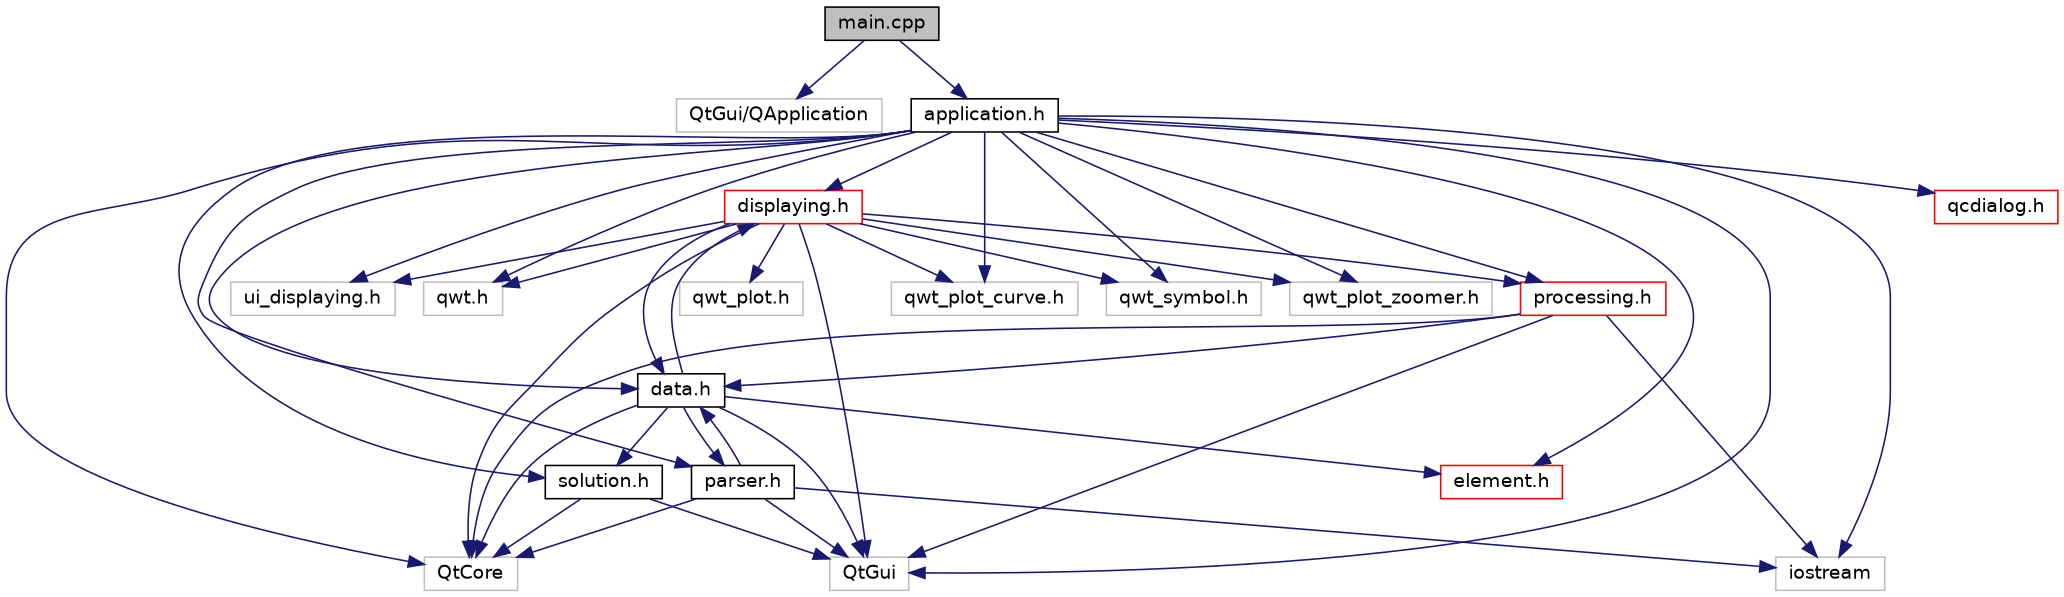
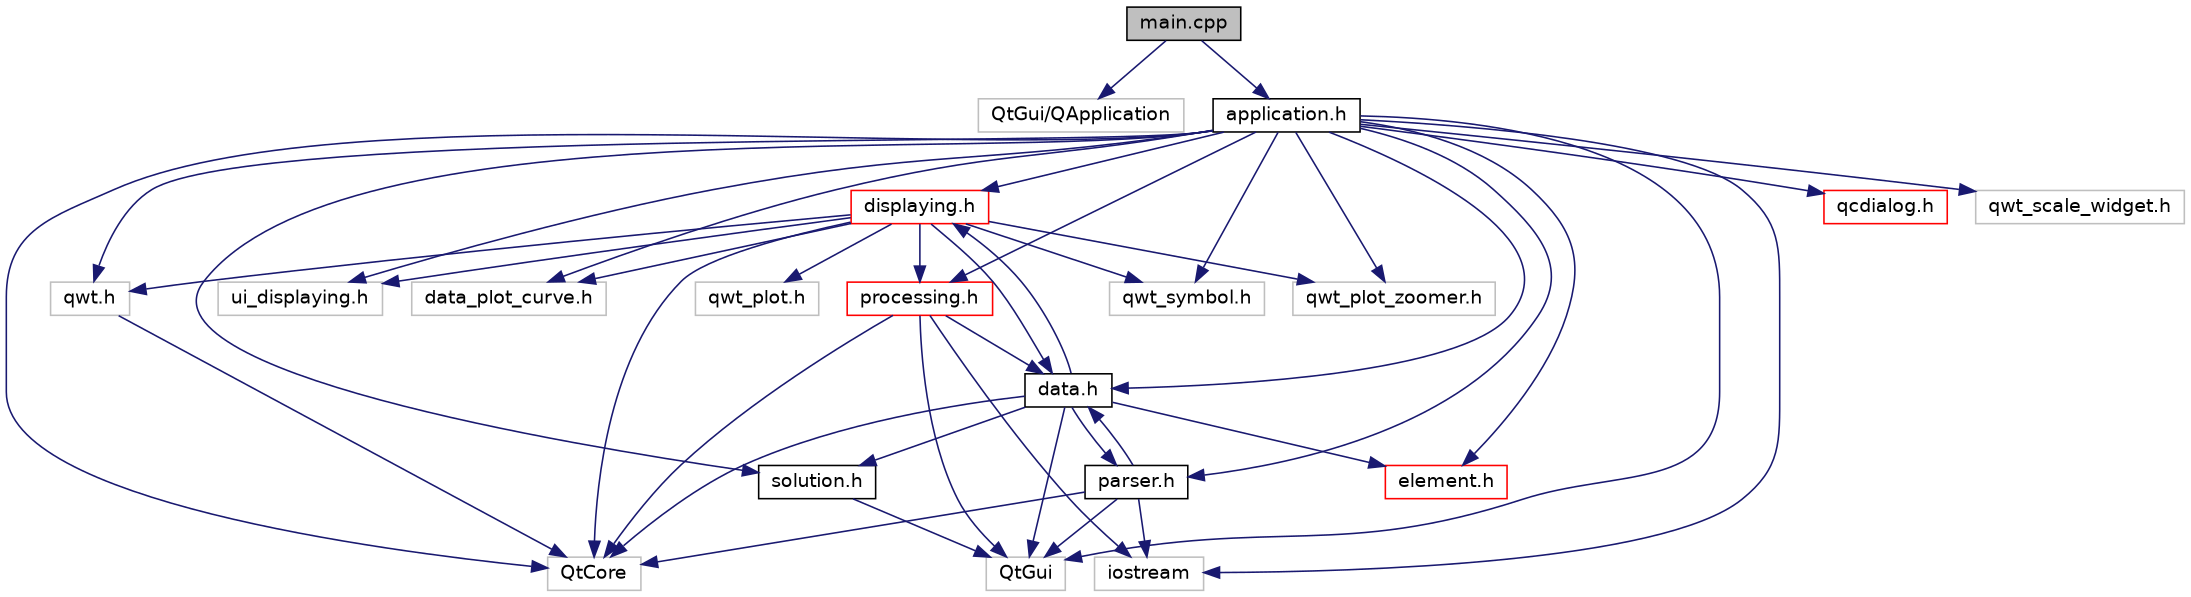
node "qwt_scale_widget.h": added
node "qwt_plot_curve.h": label "qwt_plot_curve.h" -> "data_plot_curve.h"
edge "displaying.h" -> "QtGui": removed
edge "solution.h" -> "QtCore": now "qwt.h" -> "QtCore"
